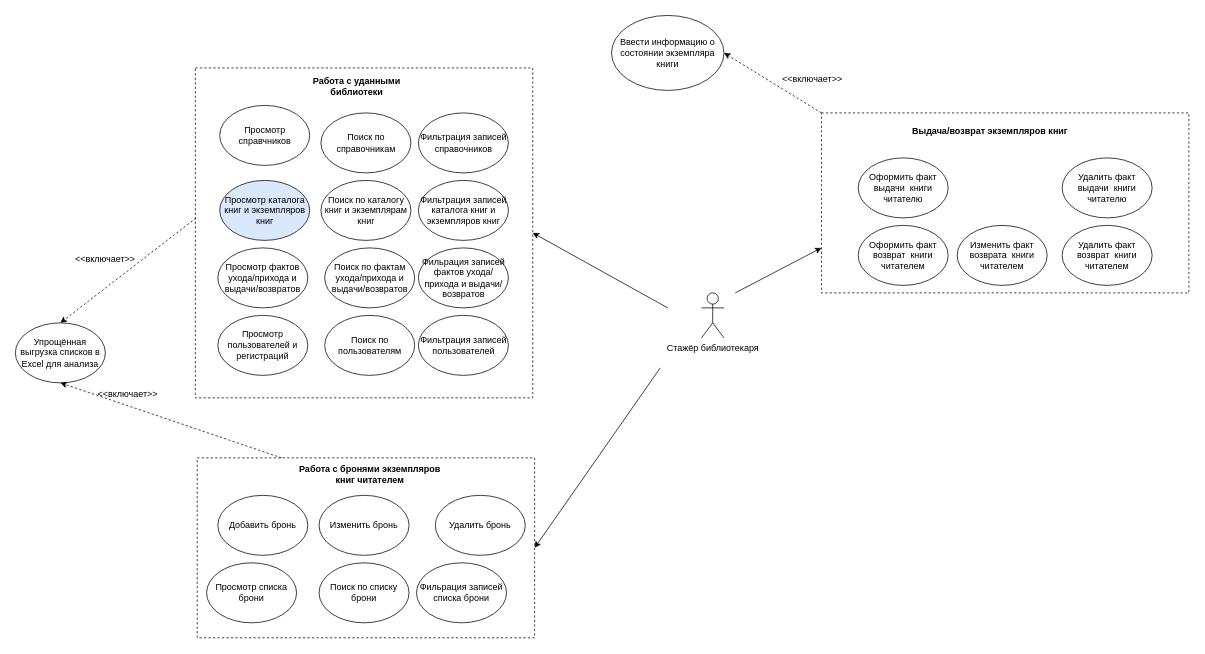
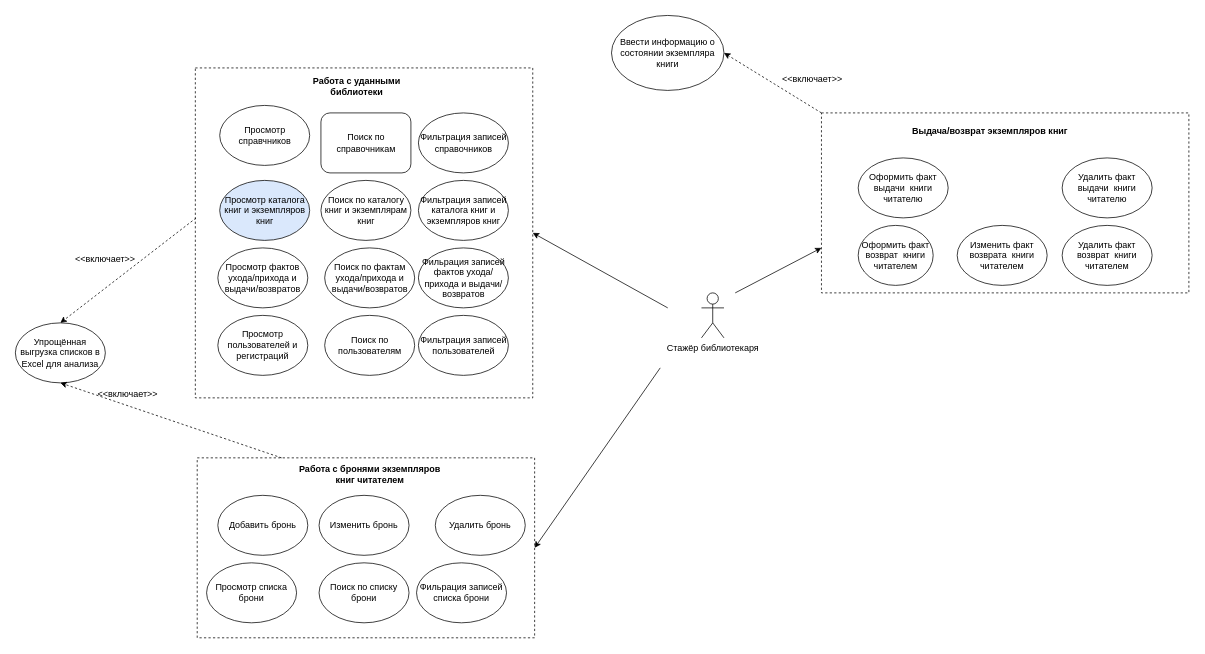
node "Поиск по справочникам": shape ellipse -> rounded rectangle
node "Оформить факт возврат книги читателем": size 90x60 -> 75x60
